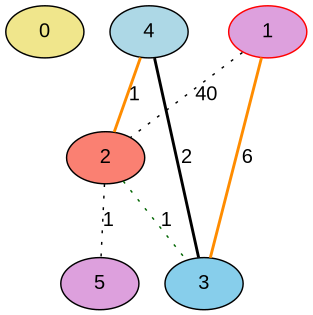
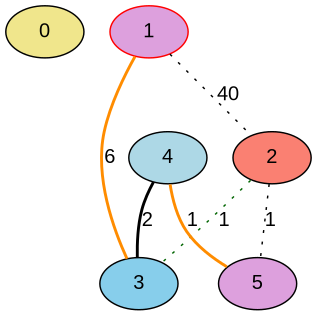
edge "4" -- "2": now "4" -- "5"
